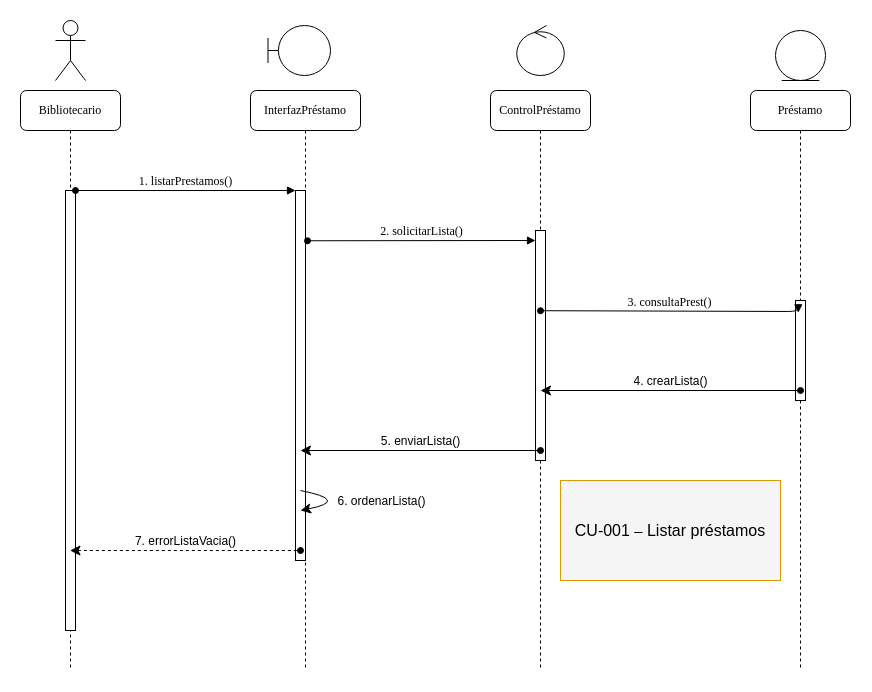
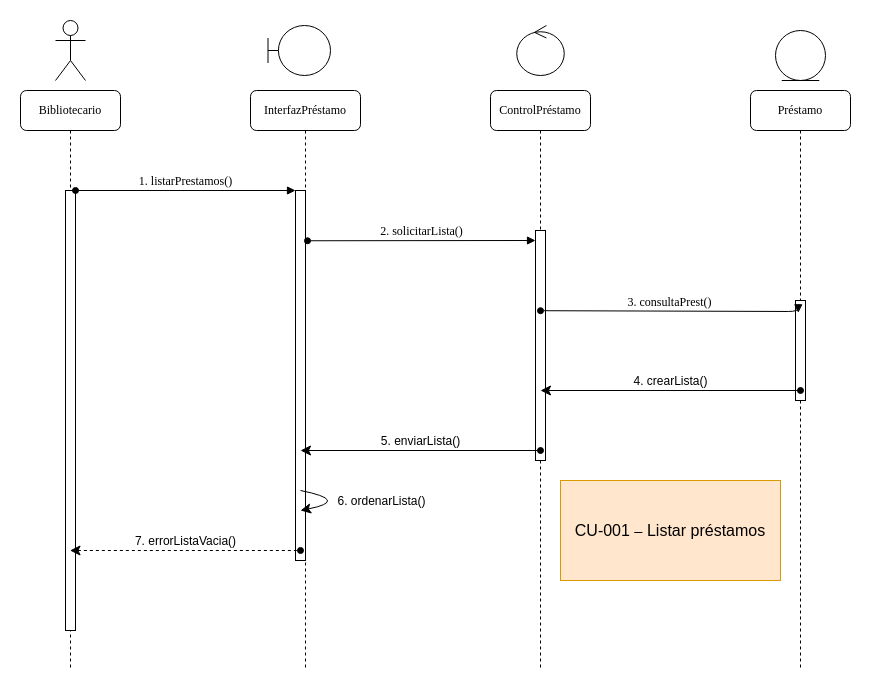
node "CU-001 – Listar préstamos": fillcolor #f5f5f5 -> #ffe6cc
